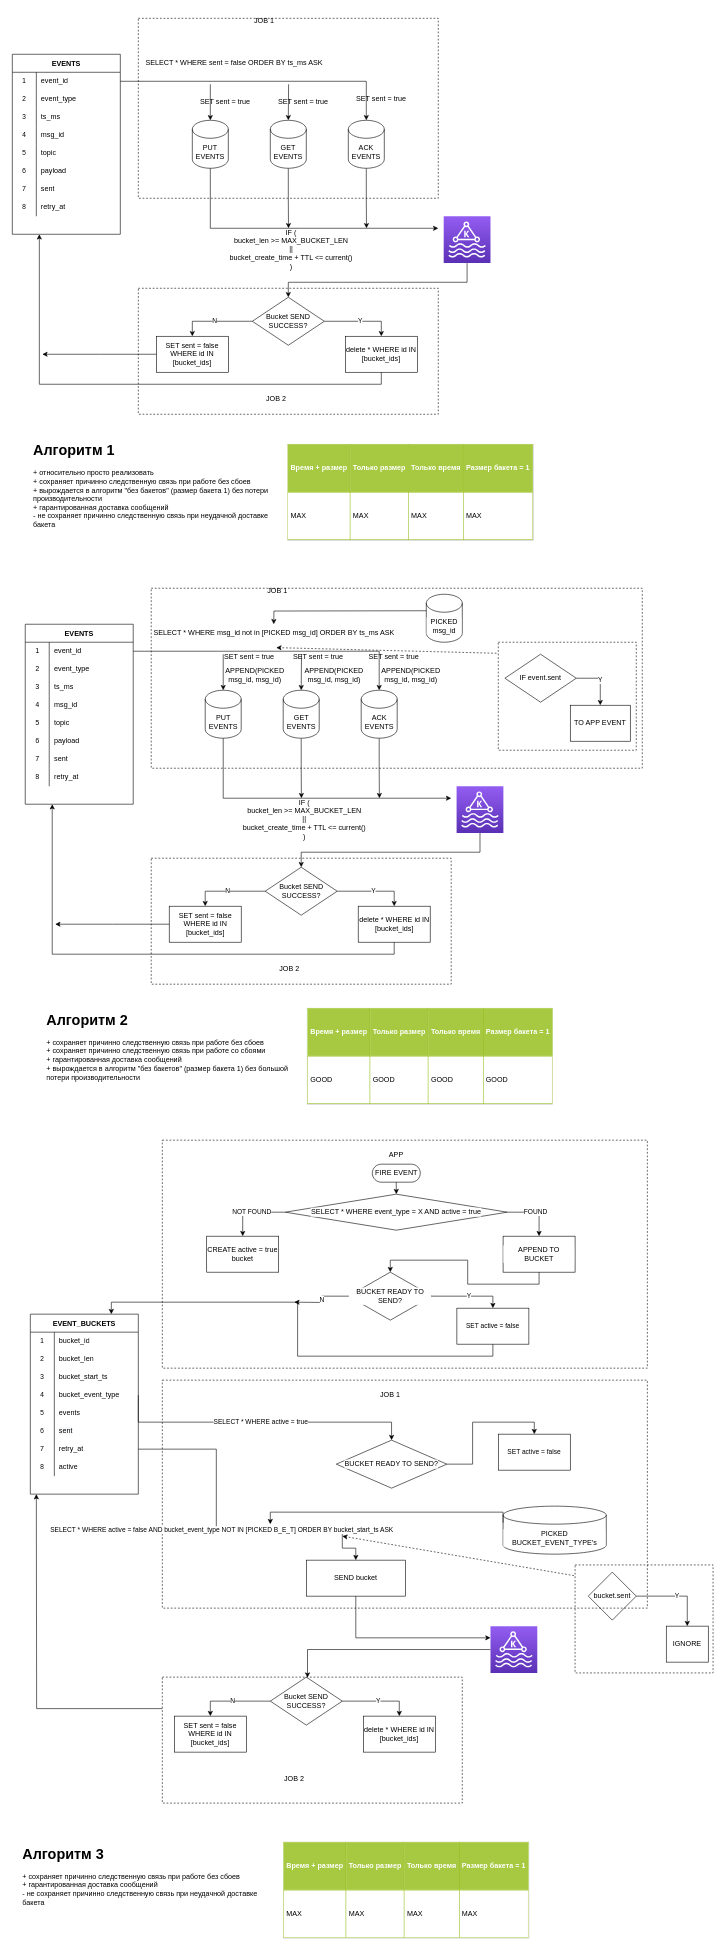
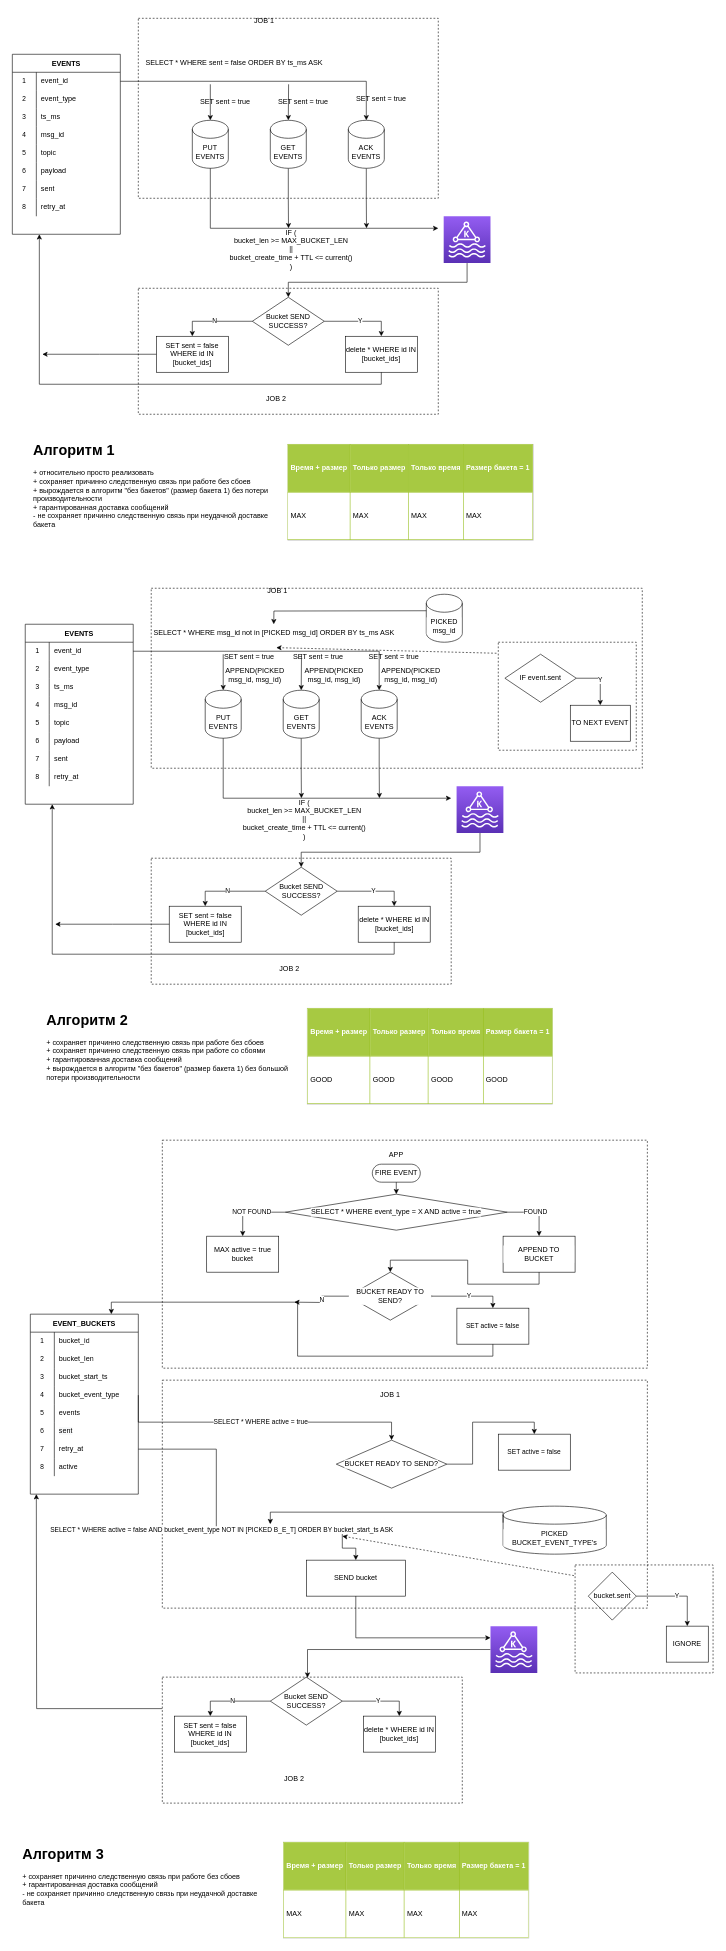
node "TO APP EVENT": label "TO APP EVENT" -> "TO NEXT EVENT"
node "CREATE active = true bucket": label "CREATE active = true bucket" -> "MAX active = true bucket"
